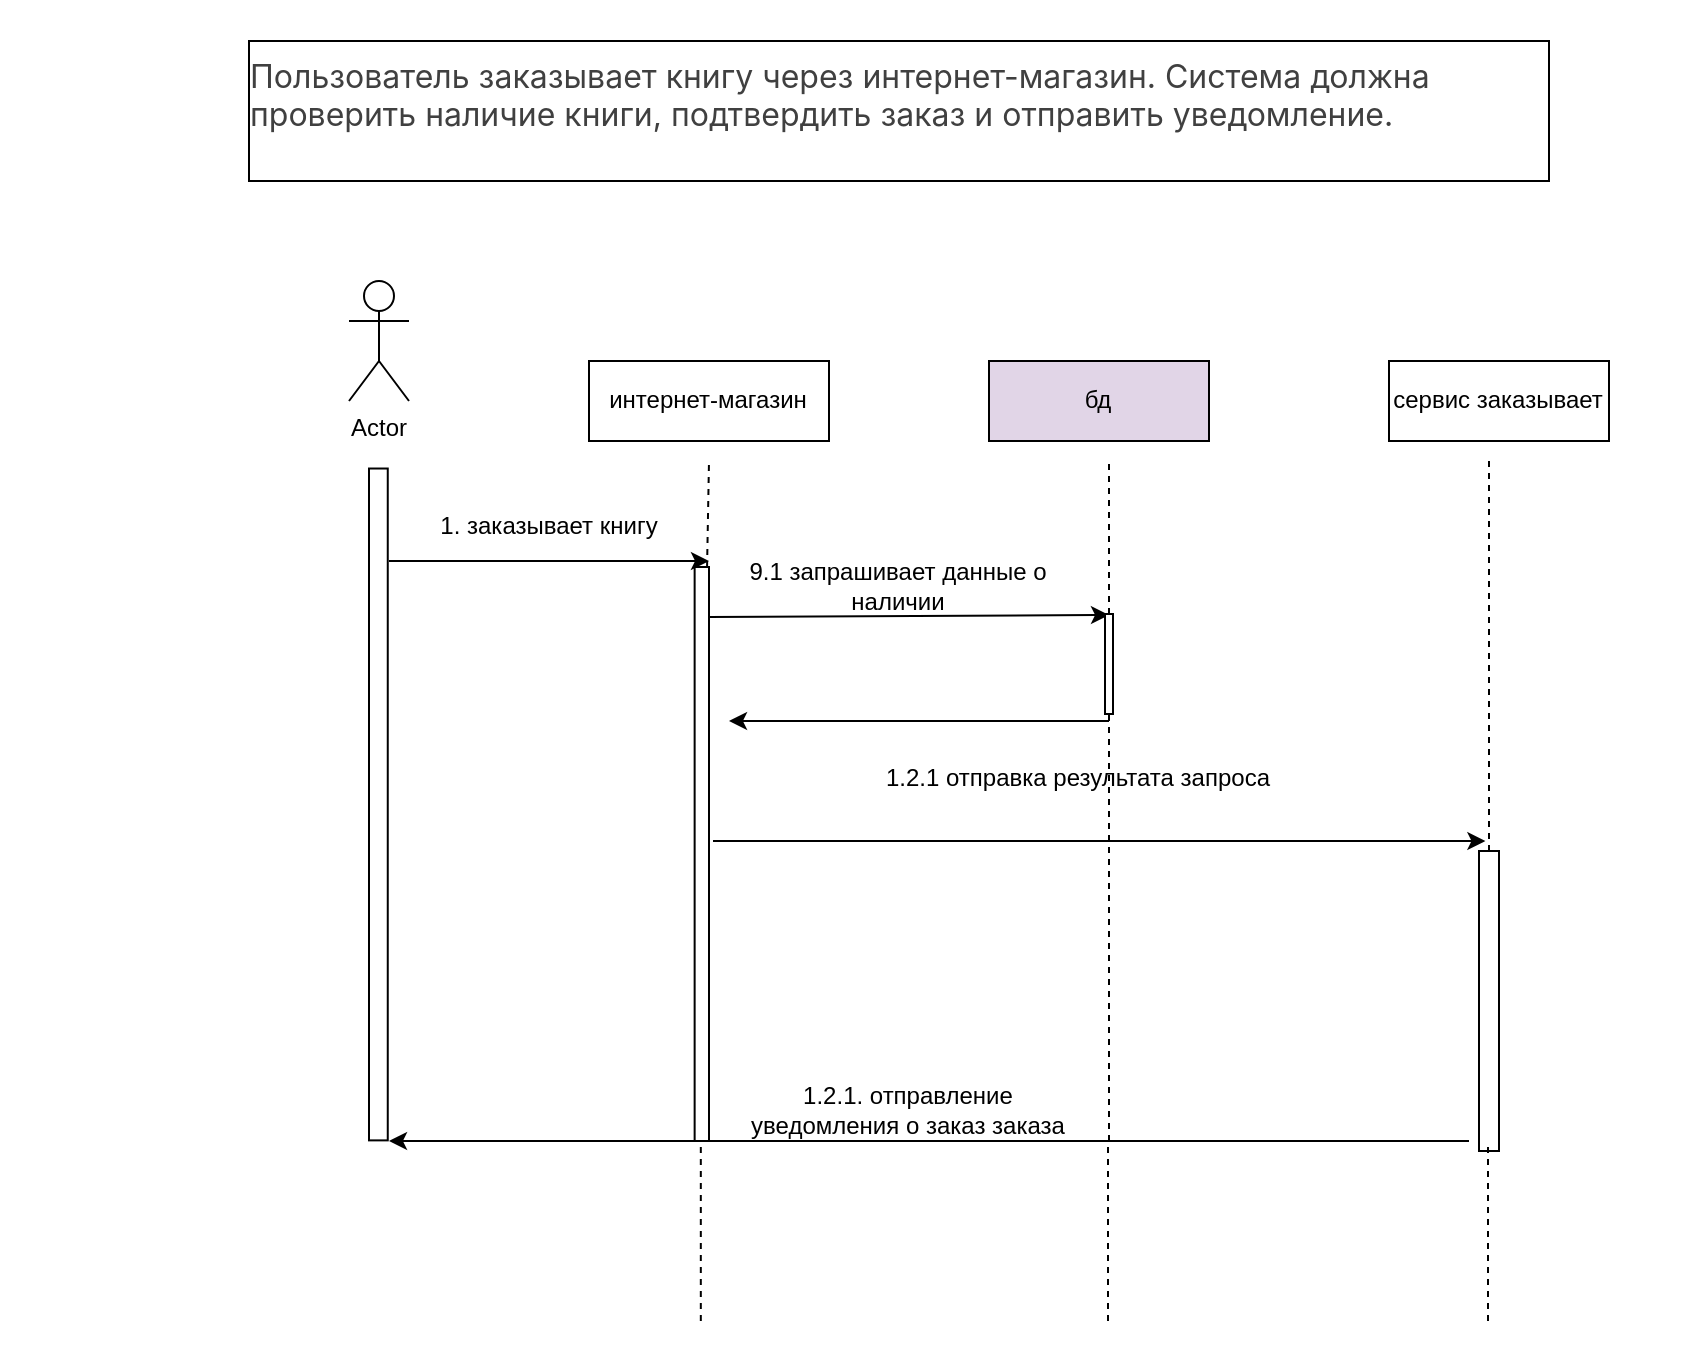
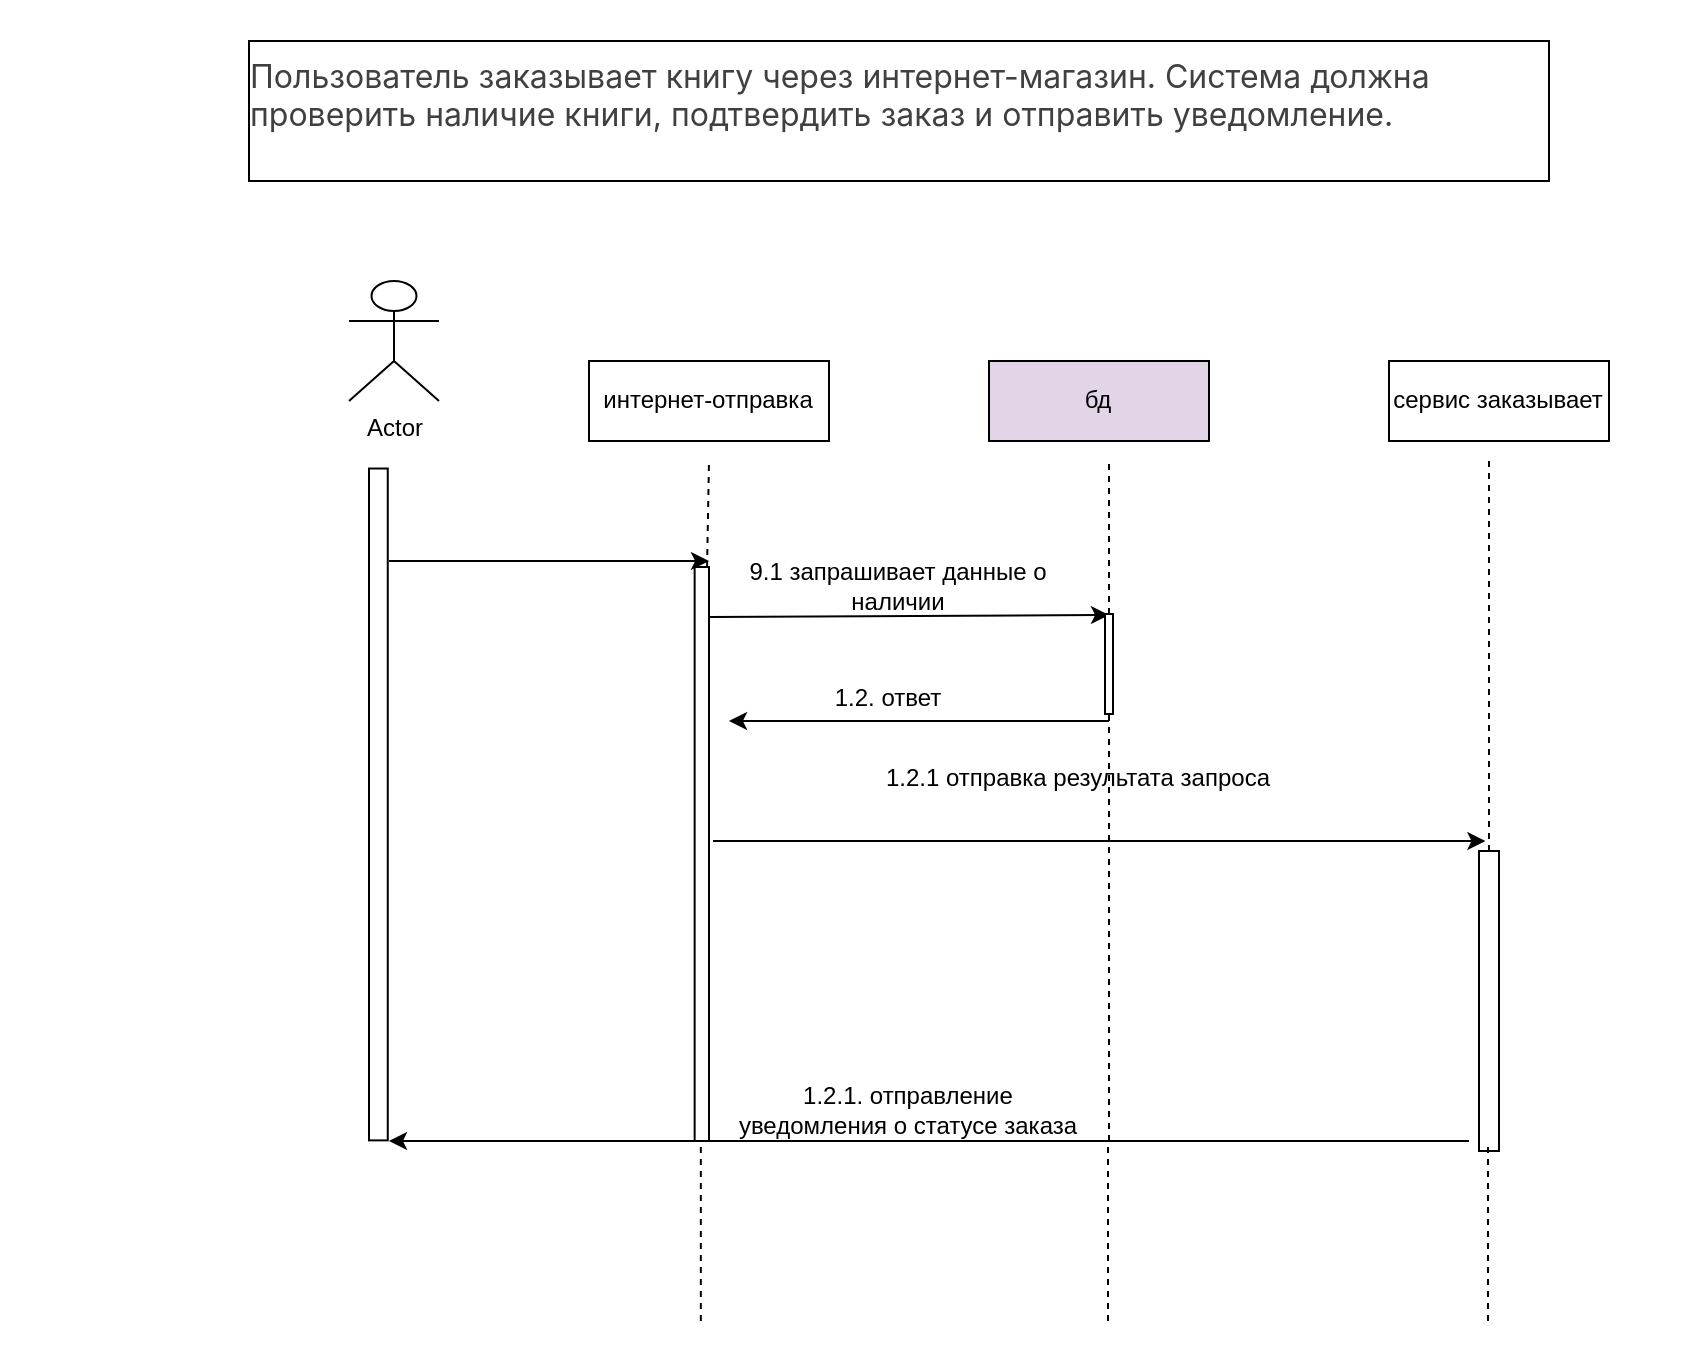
node "Actor": size 60x120 -> 90x120
node "интернет-магазин": label "интернет-магазин" -> "интернет-отправка"
node "1. заказывает книгу": removed
node "1.2. ответ": added
node "1.2.1. отправление уведомления о заказ заказа": label "1.2.1. отправление уведомления о заказ заказа" -> "1.2.1. отправление уведомления о статусе заказа"
